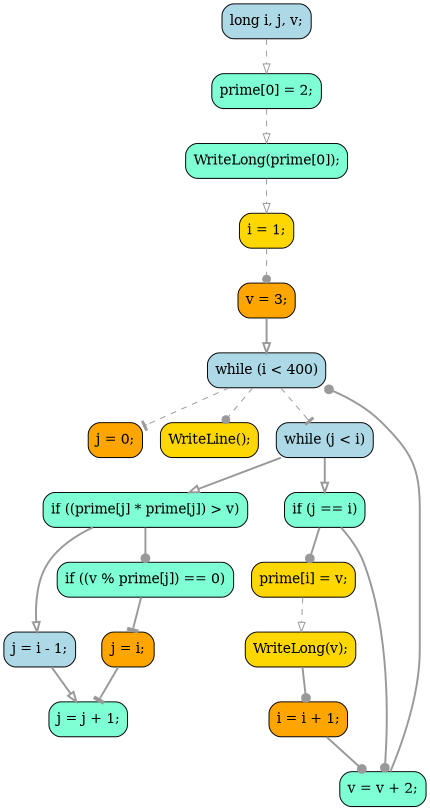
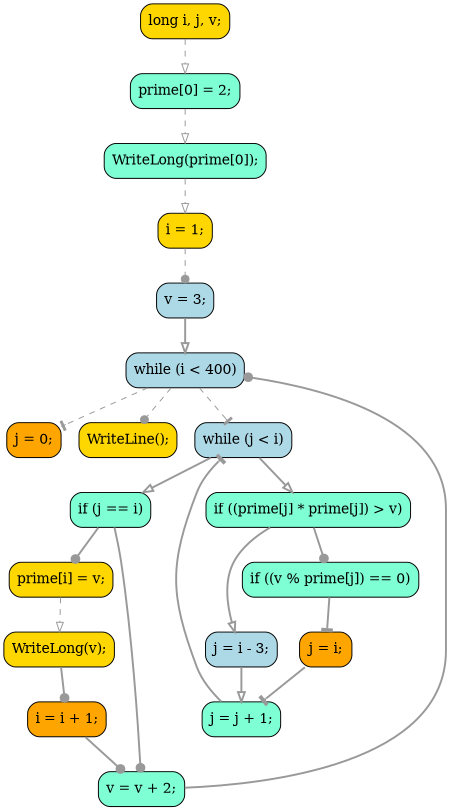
node "long i, j, v;": fillcolor lightblue -> gold
node "v = 3;": fillcolor orange -> lightblue
edge "j = j + 1;" -> "while (j < i)": added
node "j = i - 1;": label "j = i - 1;" -> "j = i - 3;"
